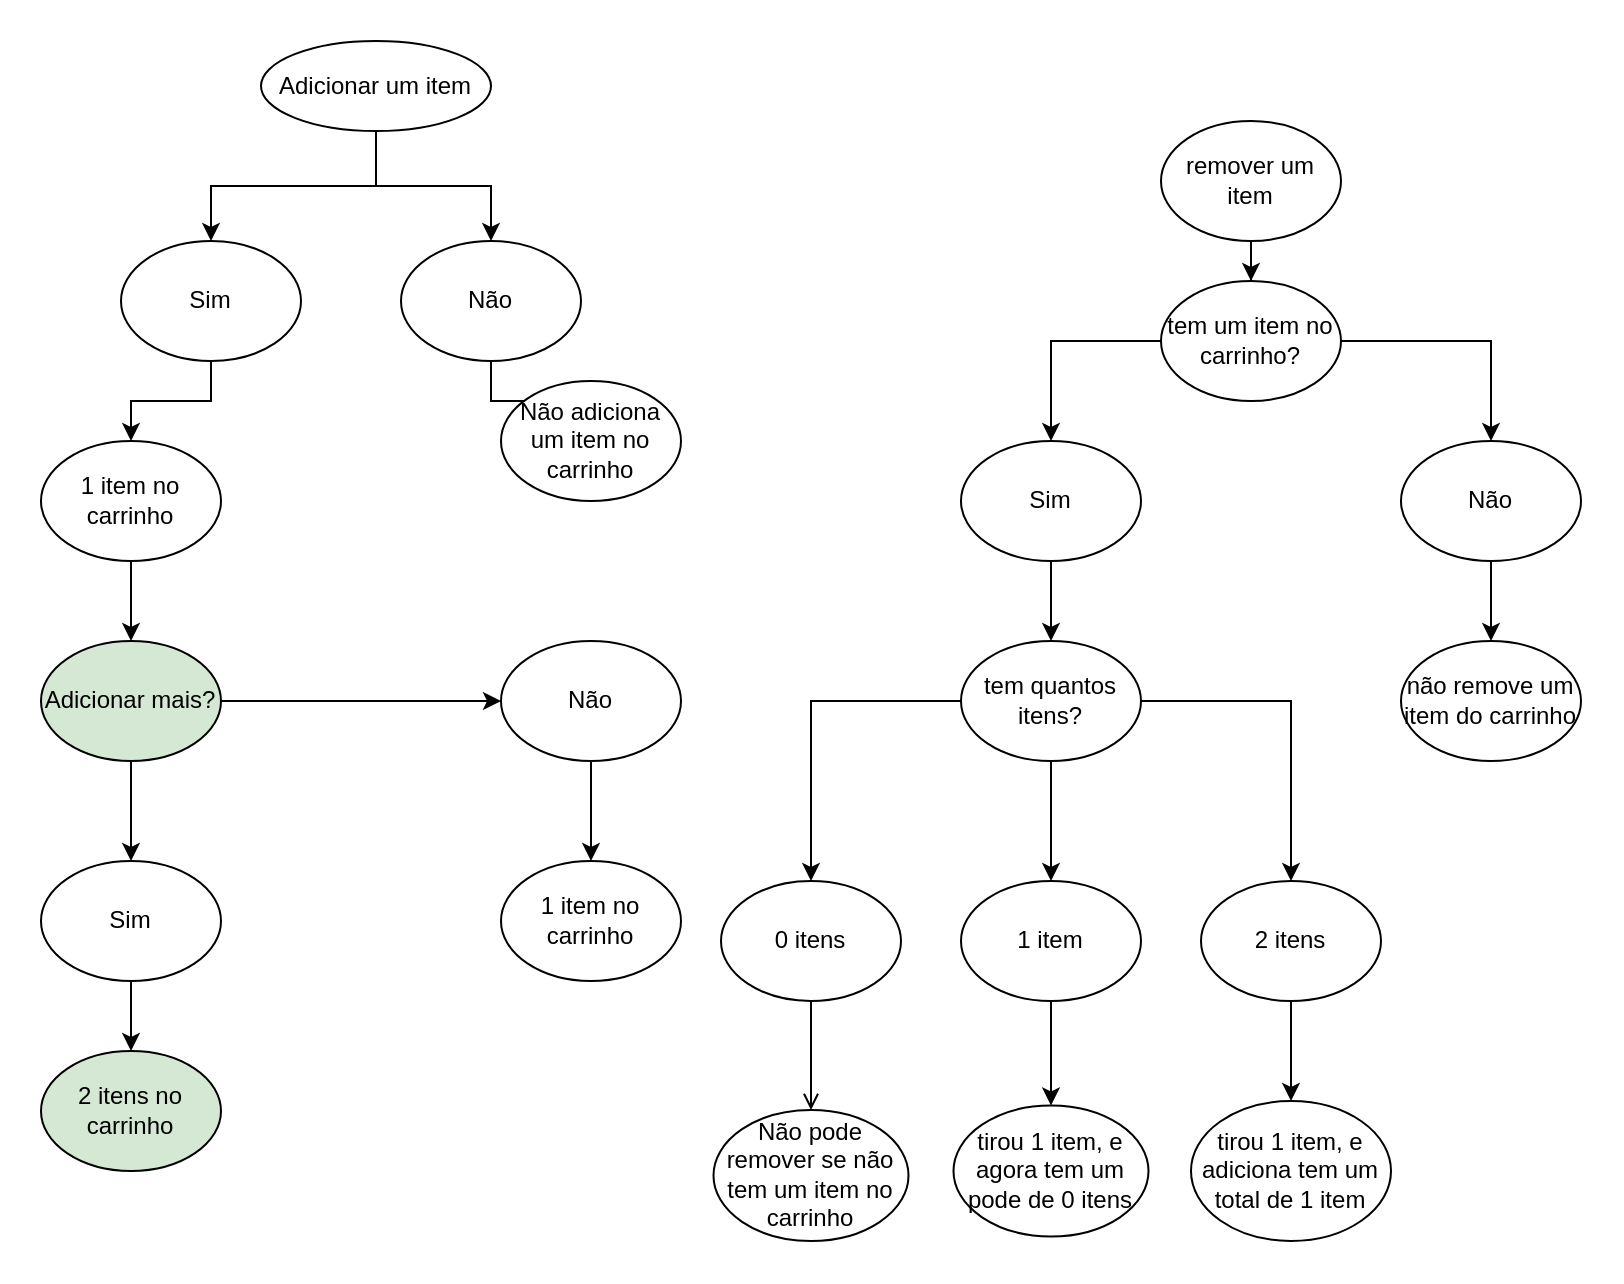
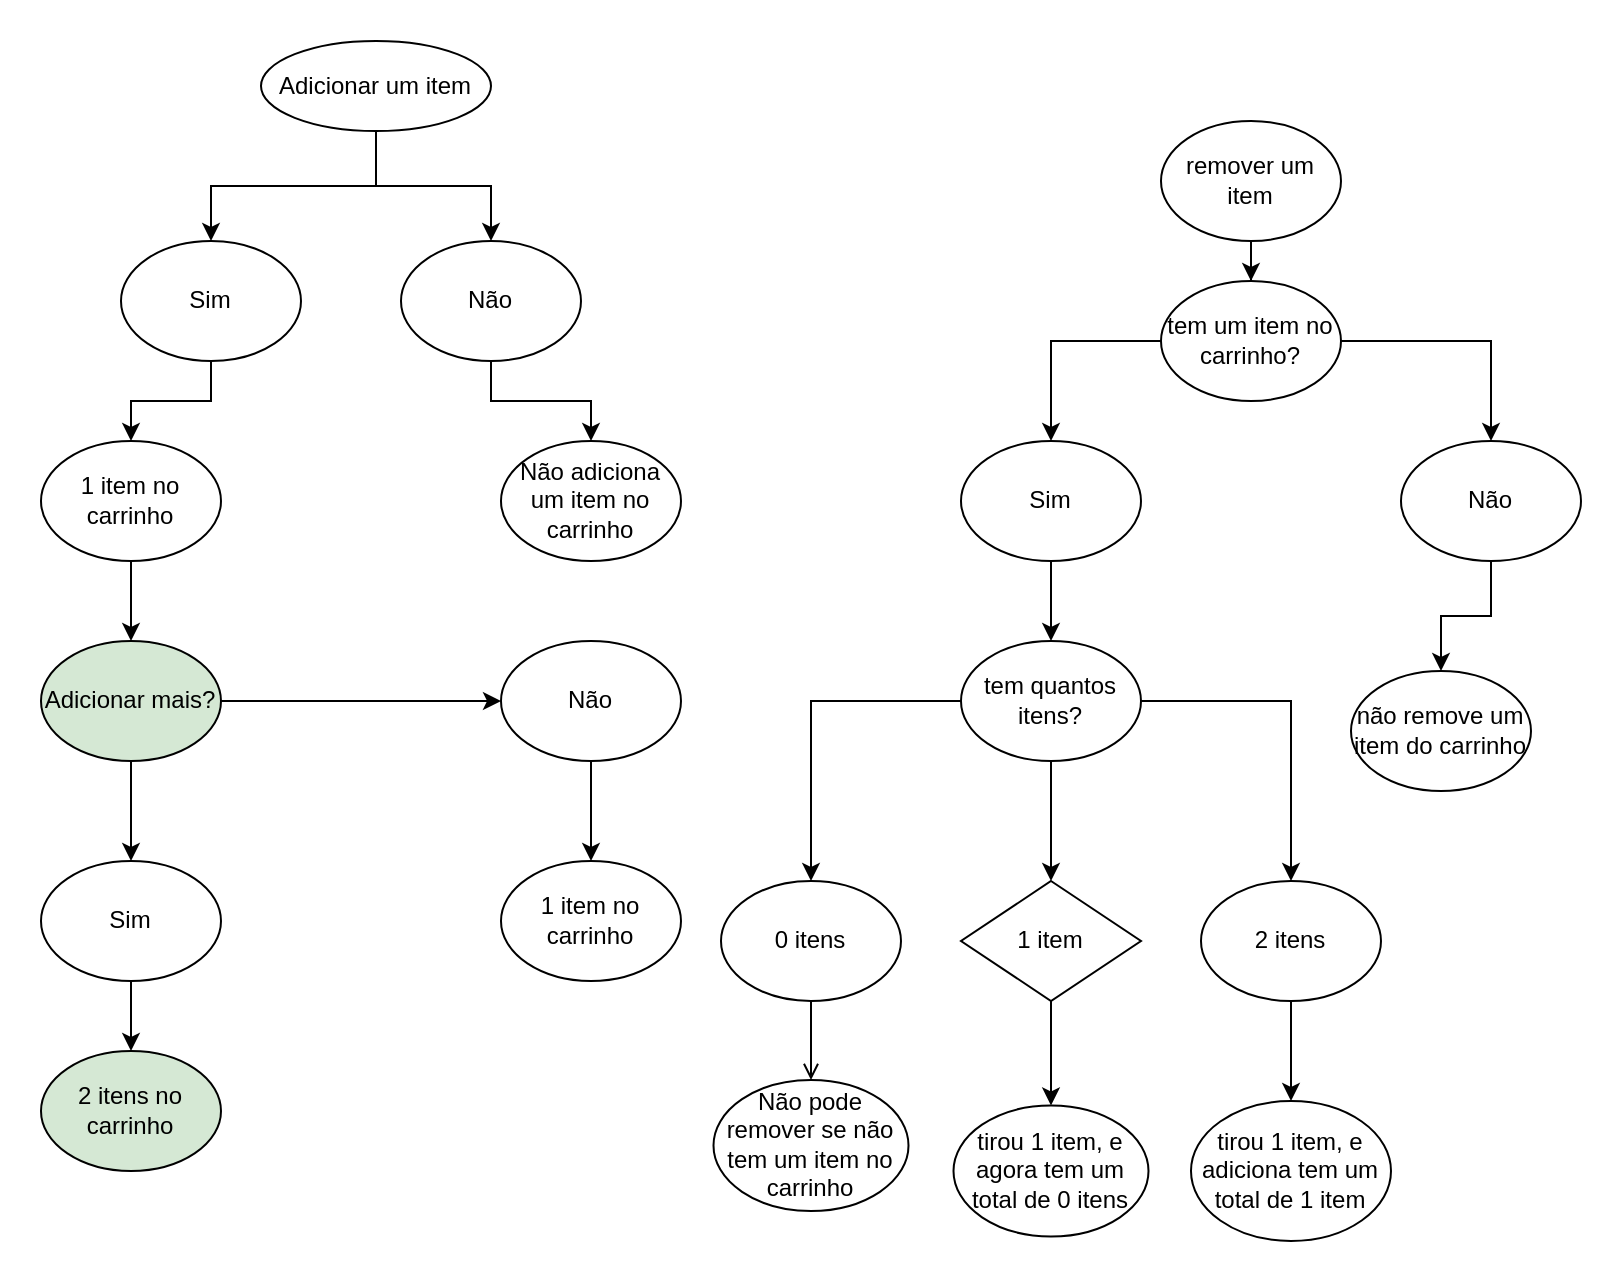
node "Não adiciona um item no carrinho": moved (591, 441) -> (591, 501)
node "não remove um item do carrinho": moved (1491, 701) -> (1441, 731)
node "1 item": shape ellipse -> diamond
node "tirou 1 item, e agora tem um pode de 0 itens": label "tirou 1 item, e agora tem um pode de 0 itens" -> "tirou 1 item, e agora tem um total de 0 itens"
node "Não pode remover se não tem um item no carrinho": moved (811, 1176) -> (811, 1146)
